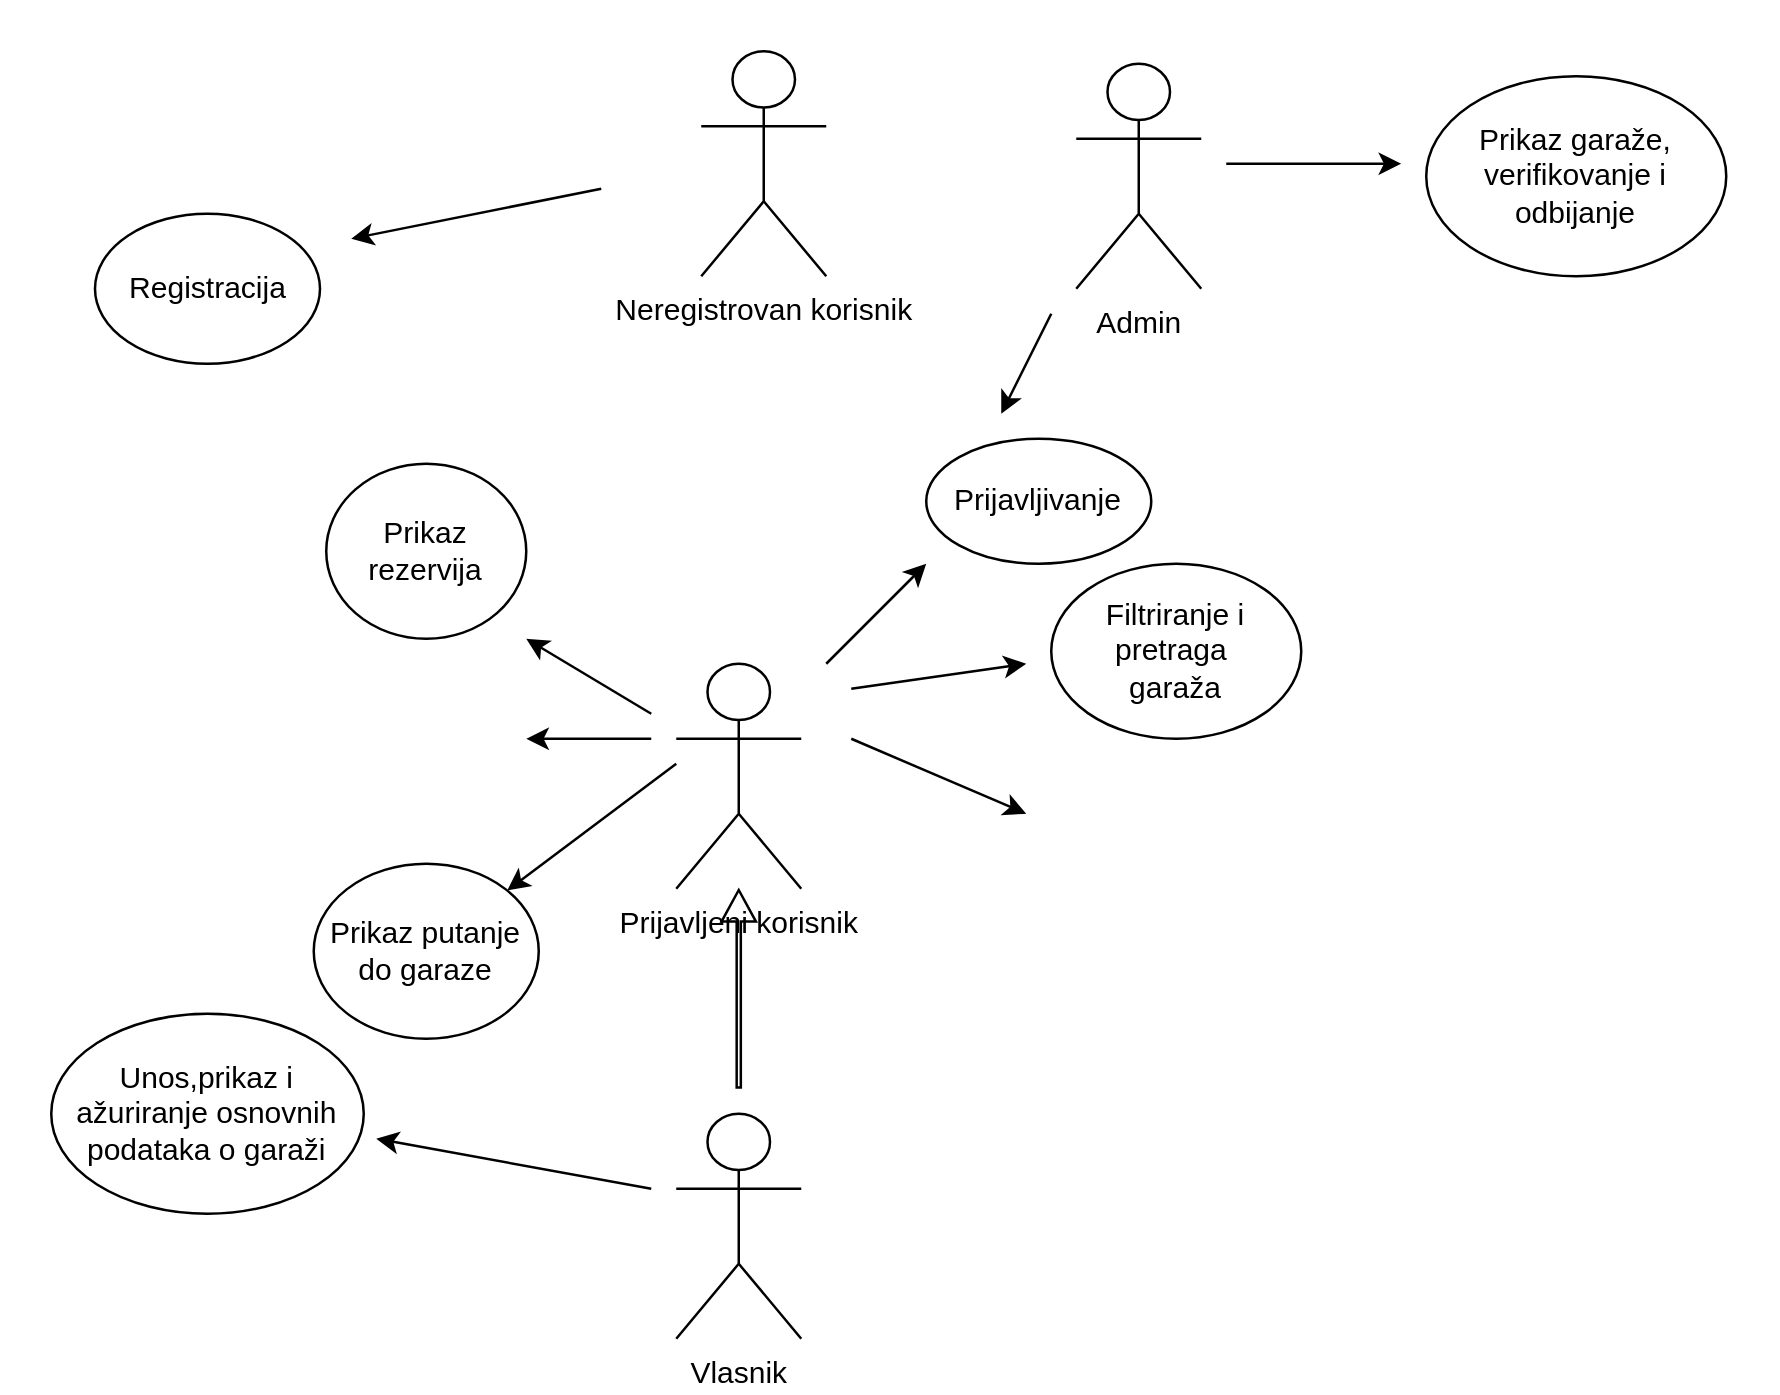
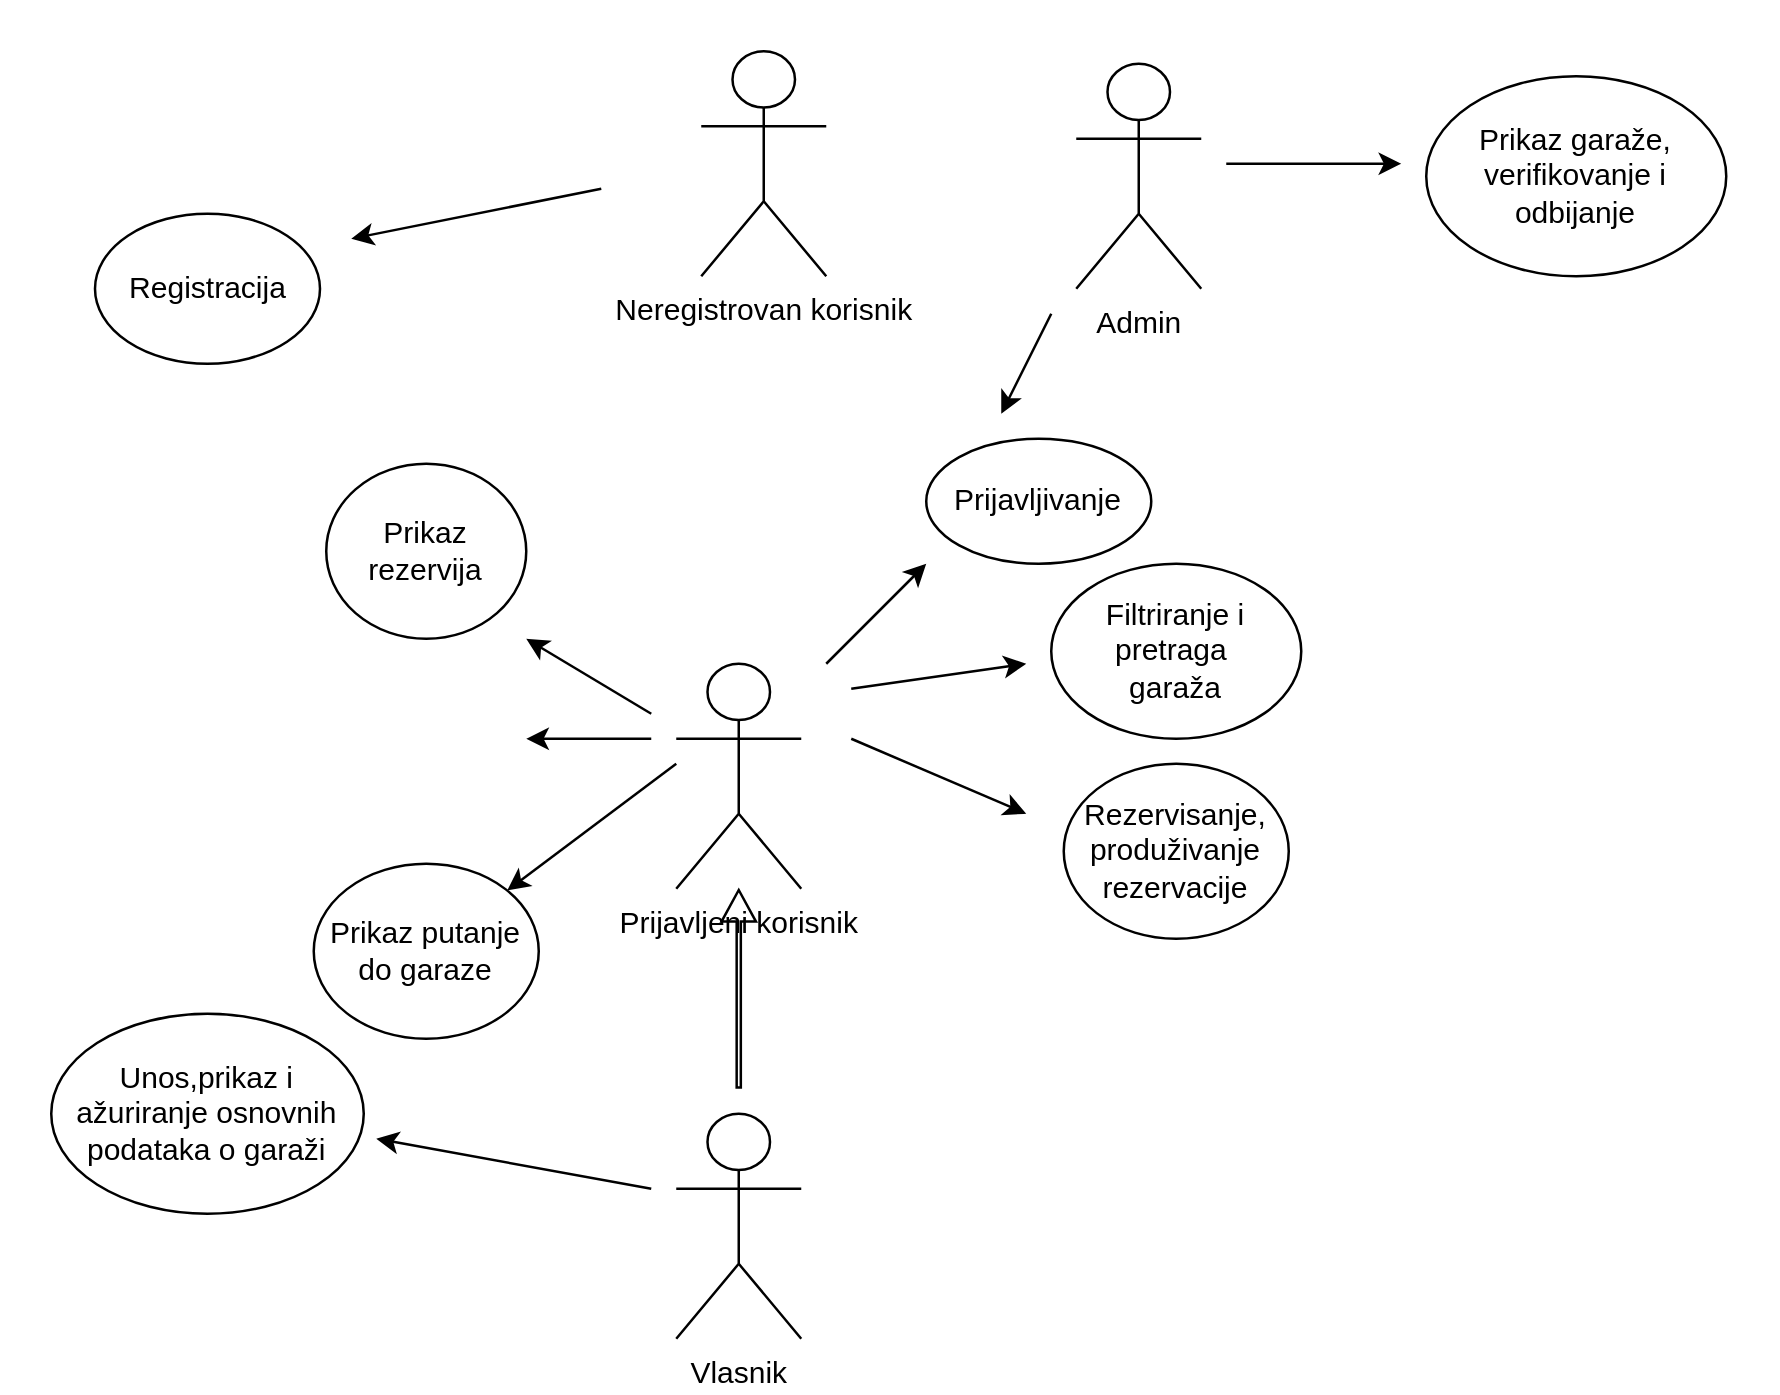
node "Rezervisanje, produživanje rezervacije": added
